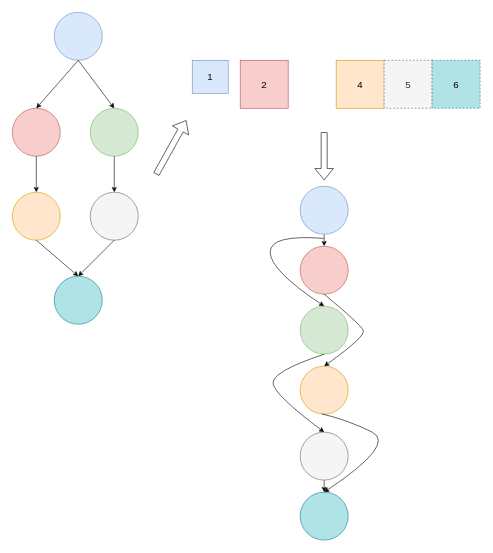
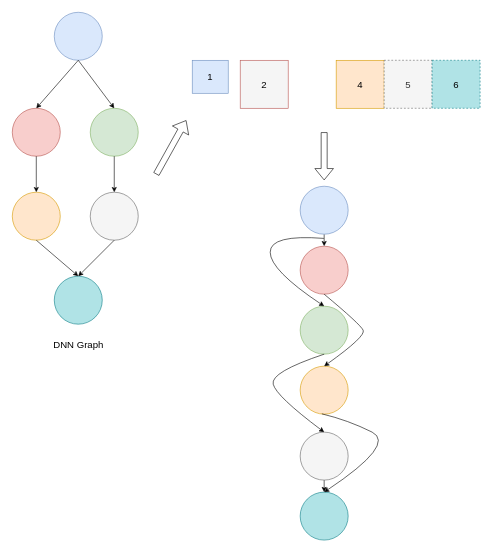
node "2": fillcolor #f8cecc -> #f5f5f5
node "DNN Graph": added
